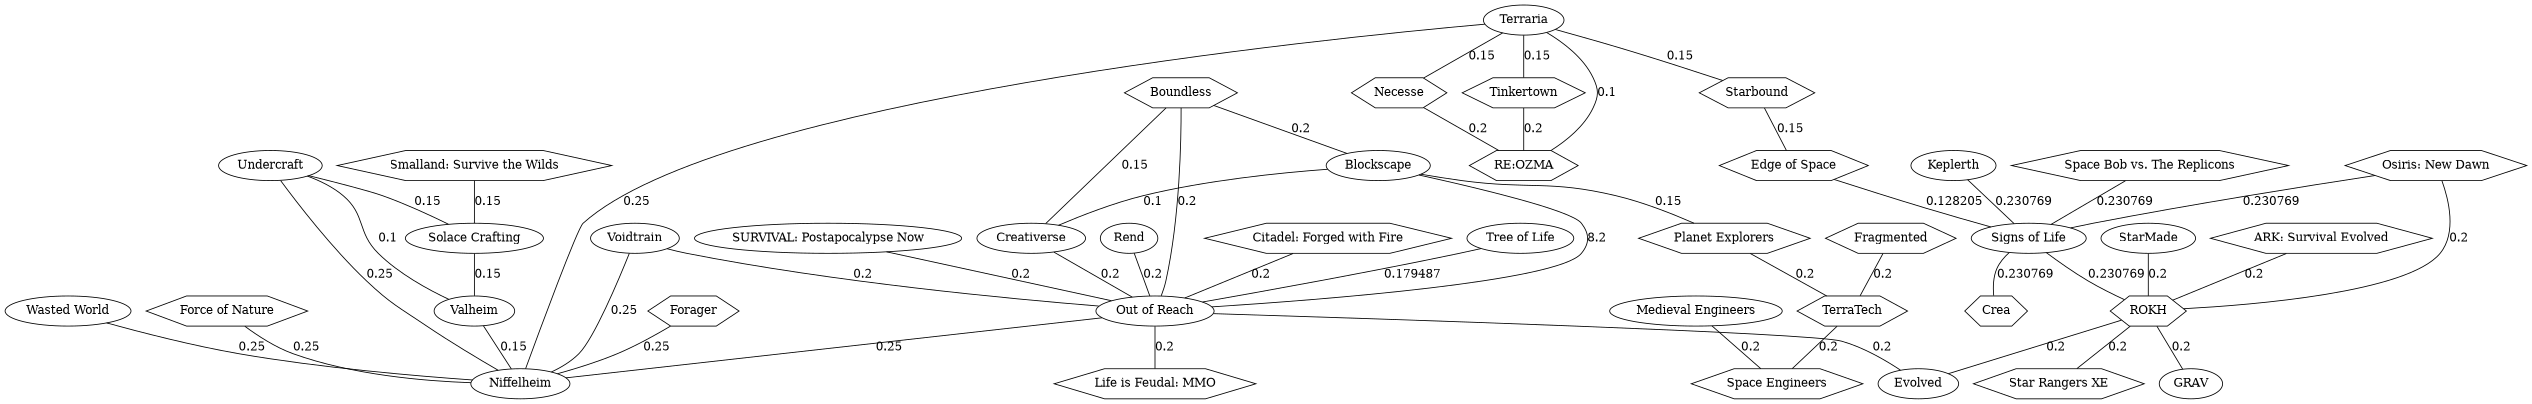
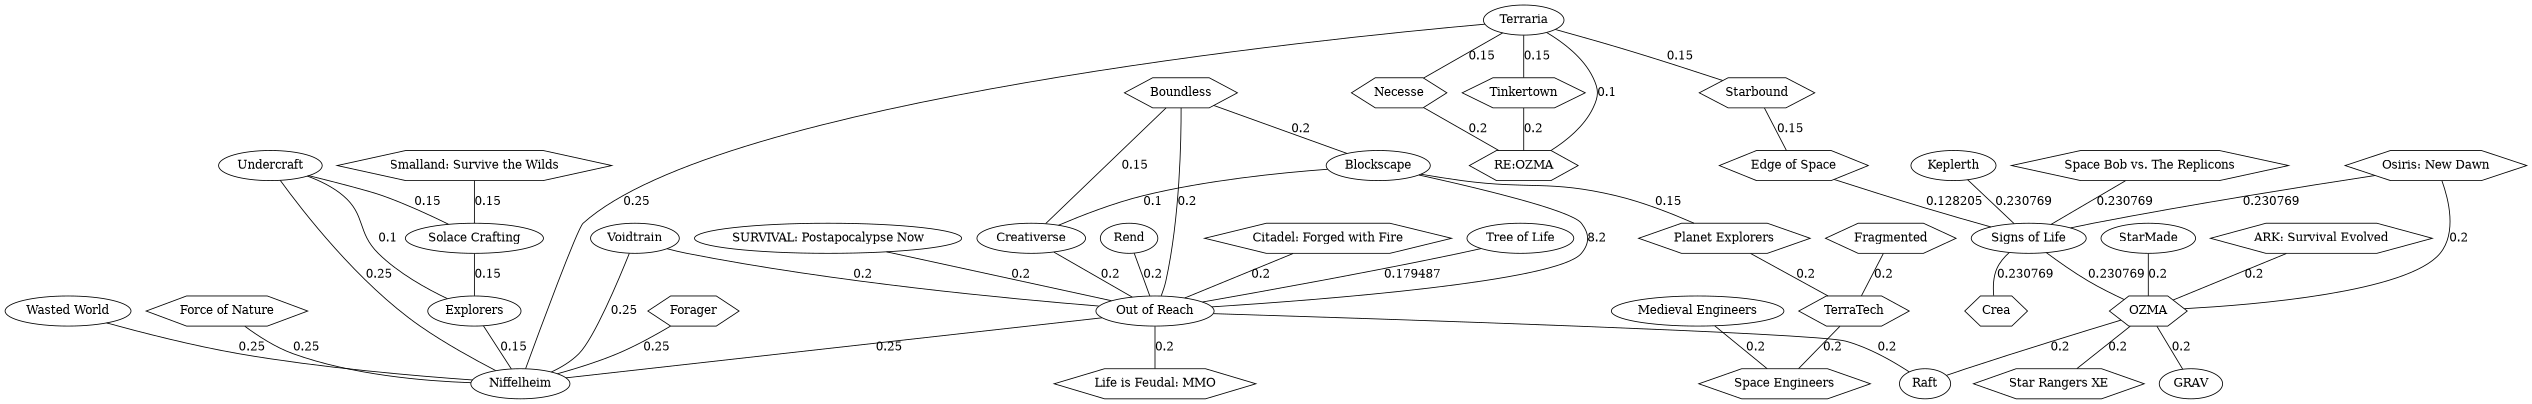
node "Valheim": label "Valheim" -> "Explorers"
node "ROKH": label "ROKH" -> "OZMA"
node "Evolved": label "Evolved" -> "Raft"
